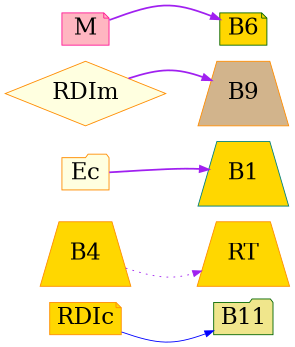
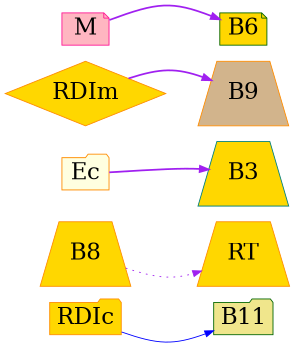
node "RDIm": fillcolor lightyellow -> gold
node "B1": label "B1" -> "B3"
node "B4": label "B4" -> "B8"
node "RDIc": shape note -> folder
